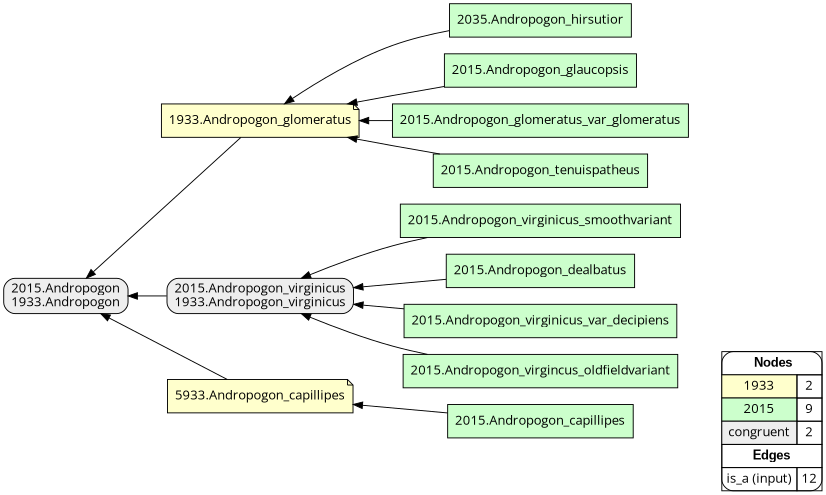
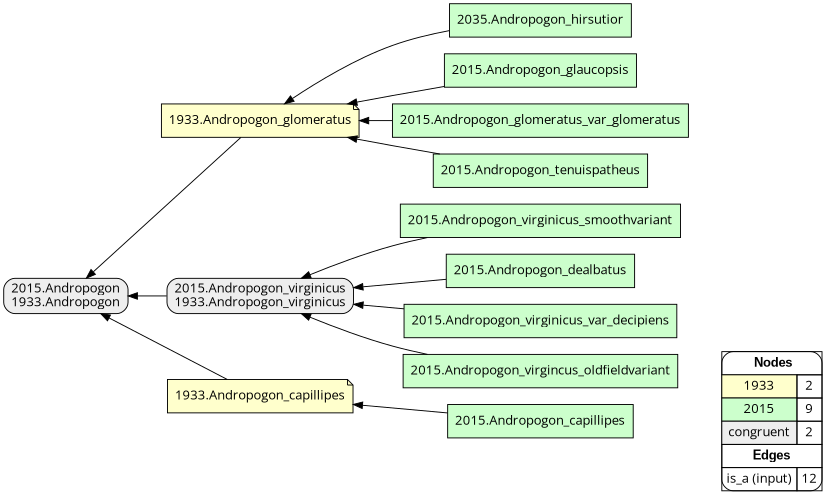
node "5933.Andropogon_capillipes": label "5933.Andropogon_capillipes" -> "1933.Andropogon_capillipes"
